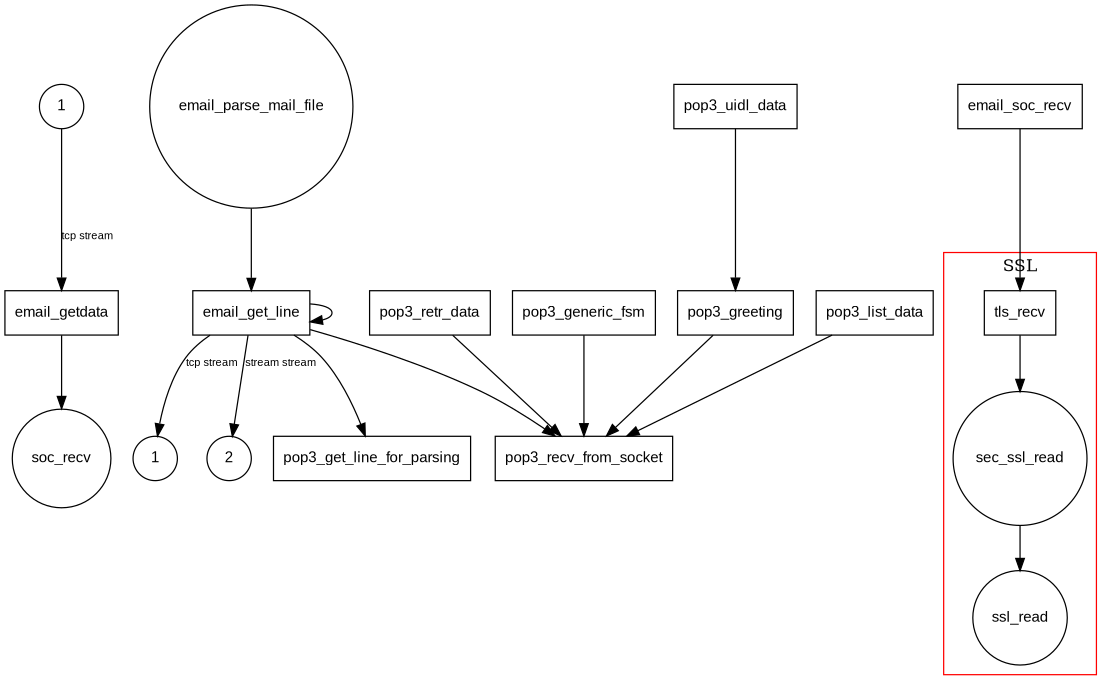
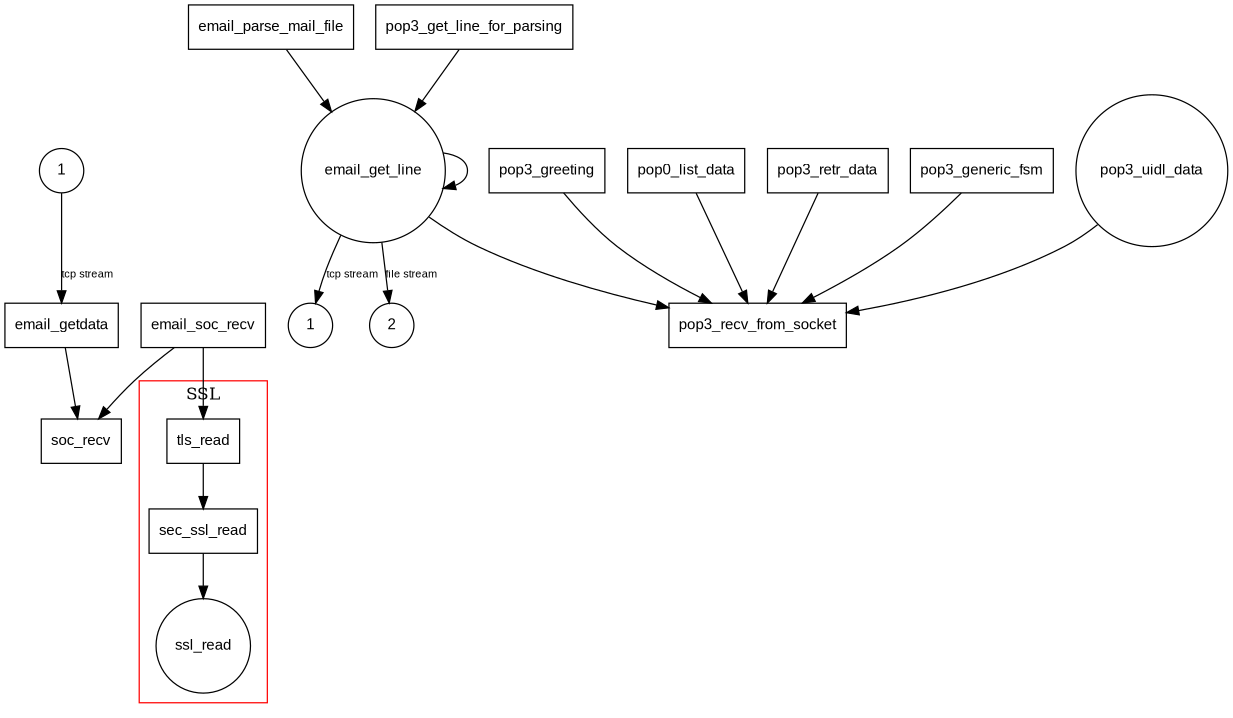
node "email_parse_mail_file": shape circle -> box
node "pop3_uidl_data": shape box -> circle
edge "pop3_uidl_data" -> "pop3_greeting": now "pop3_uidl_data" -> "pop3_recv_from_socket"
node "email_get_line": shape box -> circle
node "pop3_list_data": label "pop3_list_data" -> "pop0_list_data"
node "tls_recv": label "tls_recv" -> "tls_read"
edge "email_get_line" -> "2": label "stream stream" -> "file stream"
edge "email_soc_recv" -> "soc_recv": added
edge "email_get_line" -> "pop3_get_line_for_parsing": reversed
node "soc_recv": shape circle -> box
node "sec_ssl_read": shape circle -> box
